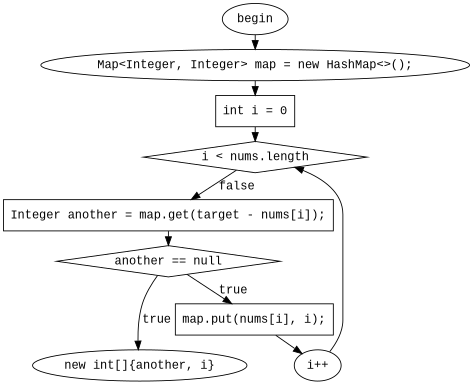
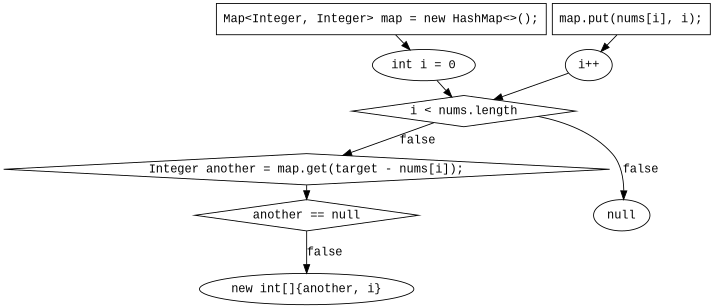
node "begin": removed
node "Map<Integer, Integer> map = new HashMap<>();": shape ellipse -> box
node "int i = 0": shape box -> ellipse
node "Integer another = map.get(target - nums[i]);": shape box -> diamond
node "null": added
edge "another == null" -> "map.put(nums[i], i);": removed, label "true"
edge "another == null" -> "new int[]{another, i}": label "true" -> "false"
